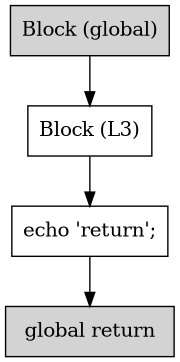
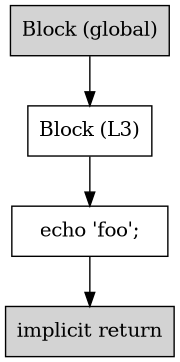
node "echo 'return';": label "echo 'return';" -> "echo 'foo';"
node "global return": label "global return" -> "implicit return"
